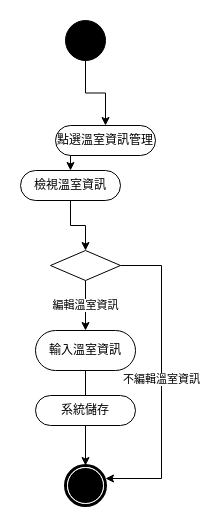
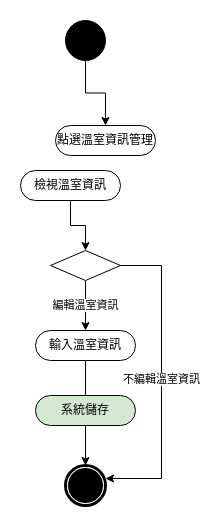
edge "點選溫室資訊管理" -> "檢視溫室資訊": removed
node "輸入溫室資訊": size 100x40 -> 100x30
node "系統儲存": fillcolor #ffffff -> #d5e8d4
